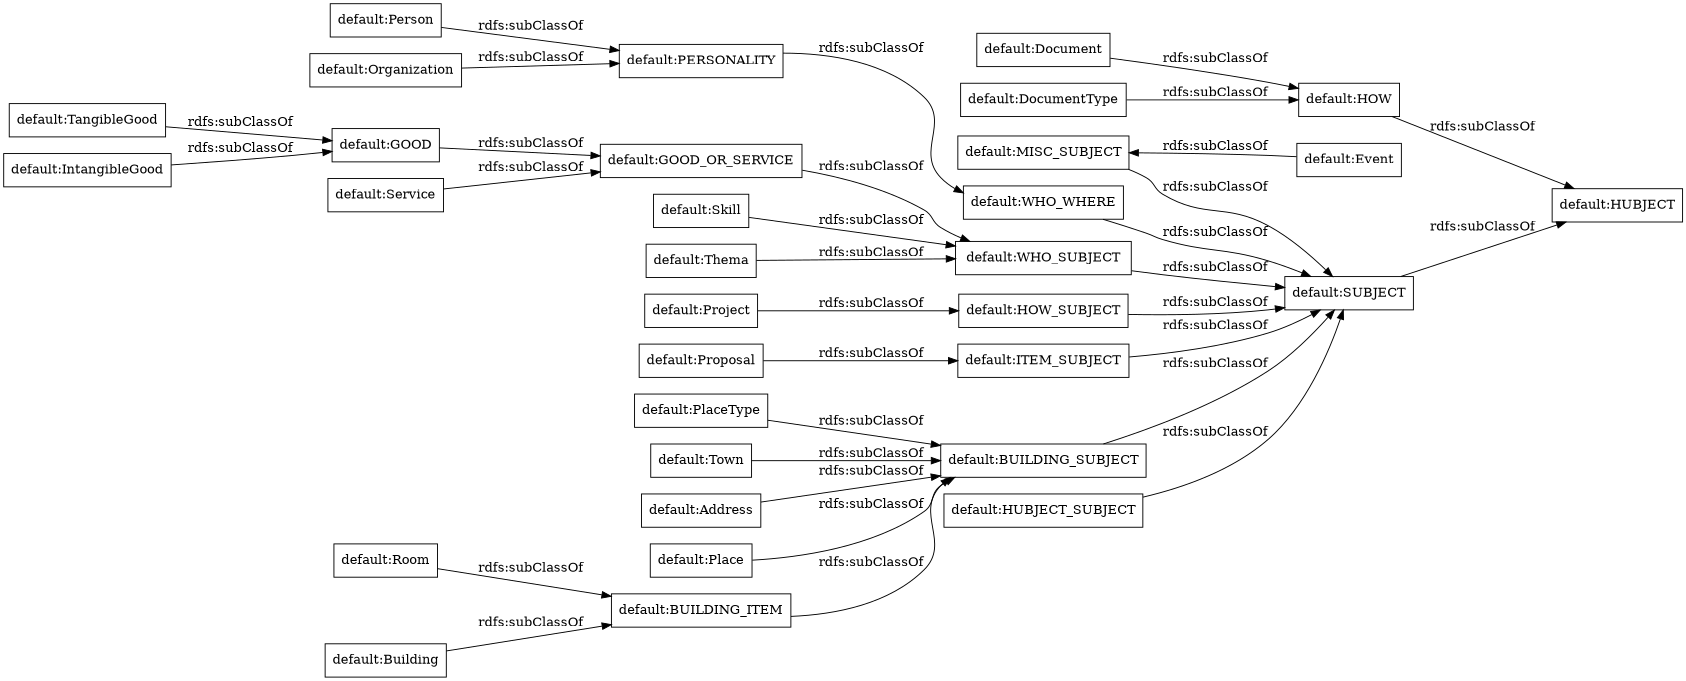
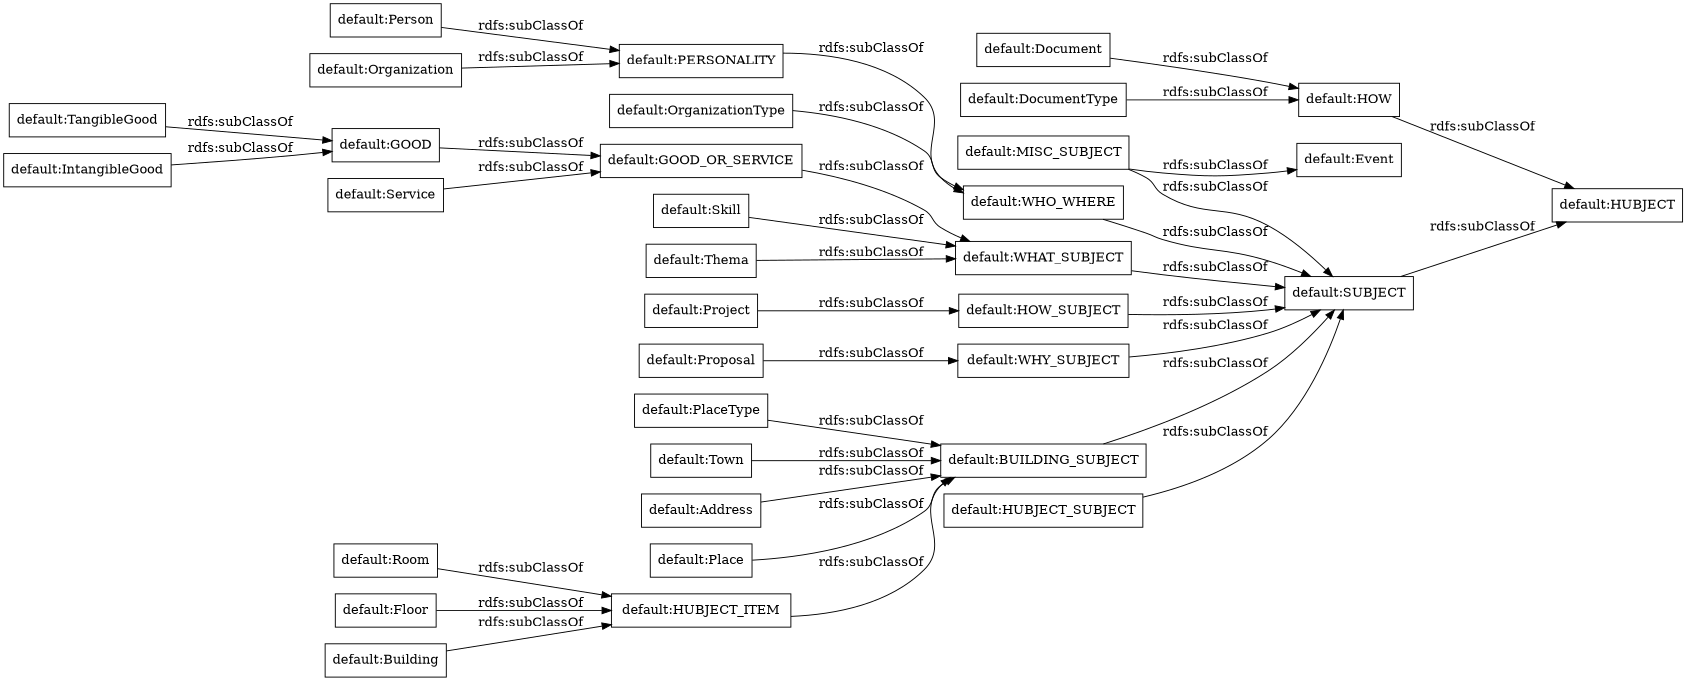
node "default:OrganizationType": added
edge "default:Event" -> "default:MISC_SUBJECT": reversed
node "default:WHO_SUBJECT": label "default:WHO_SUBJECT" -> "default:WHAT_SUBJECT"
node "default:ITEM_SUBJECT": label "default:ITEM_SUBJECT" -> "default:WHY_SUBJECT"
node "default:Floor": added
node "default:BUILDING_ITEM": label "default:BUILDING_ITEM" -> "default:HUBJECT_ITEM"
